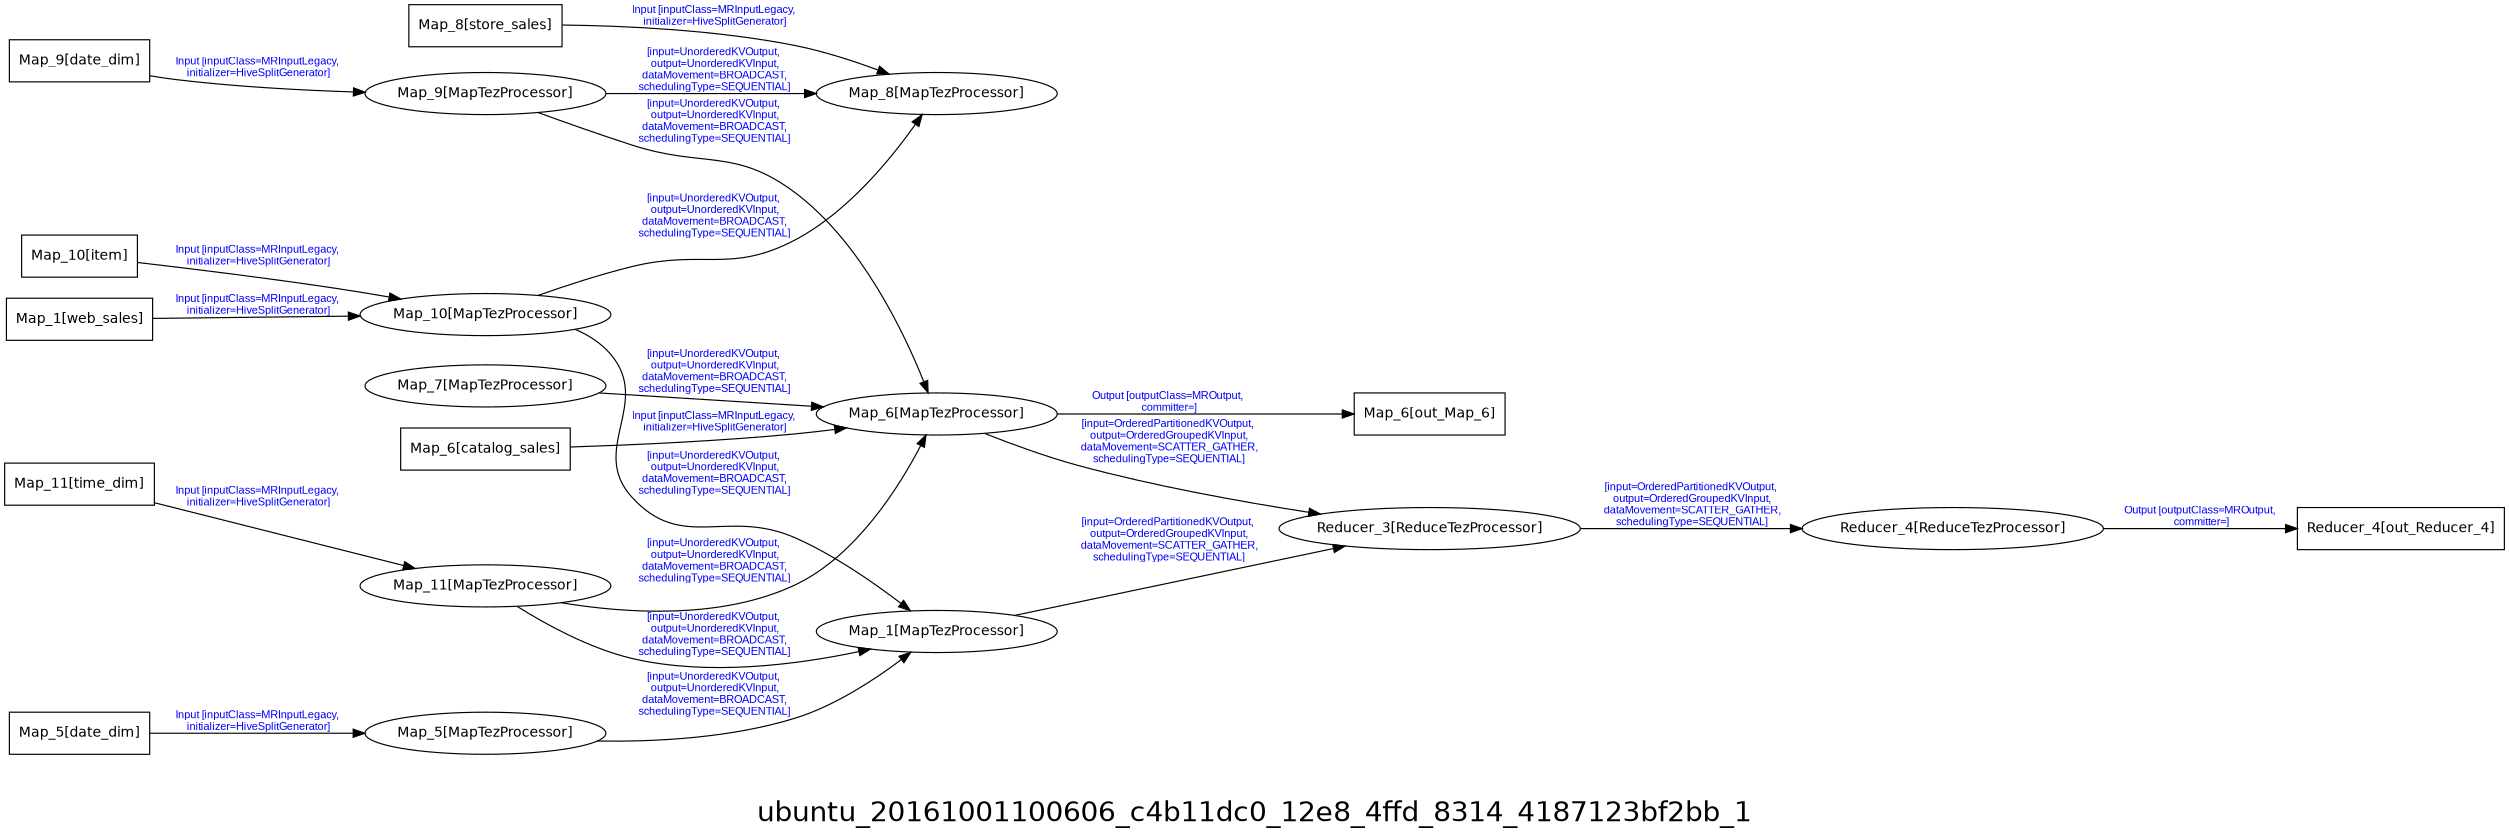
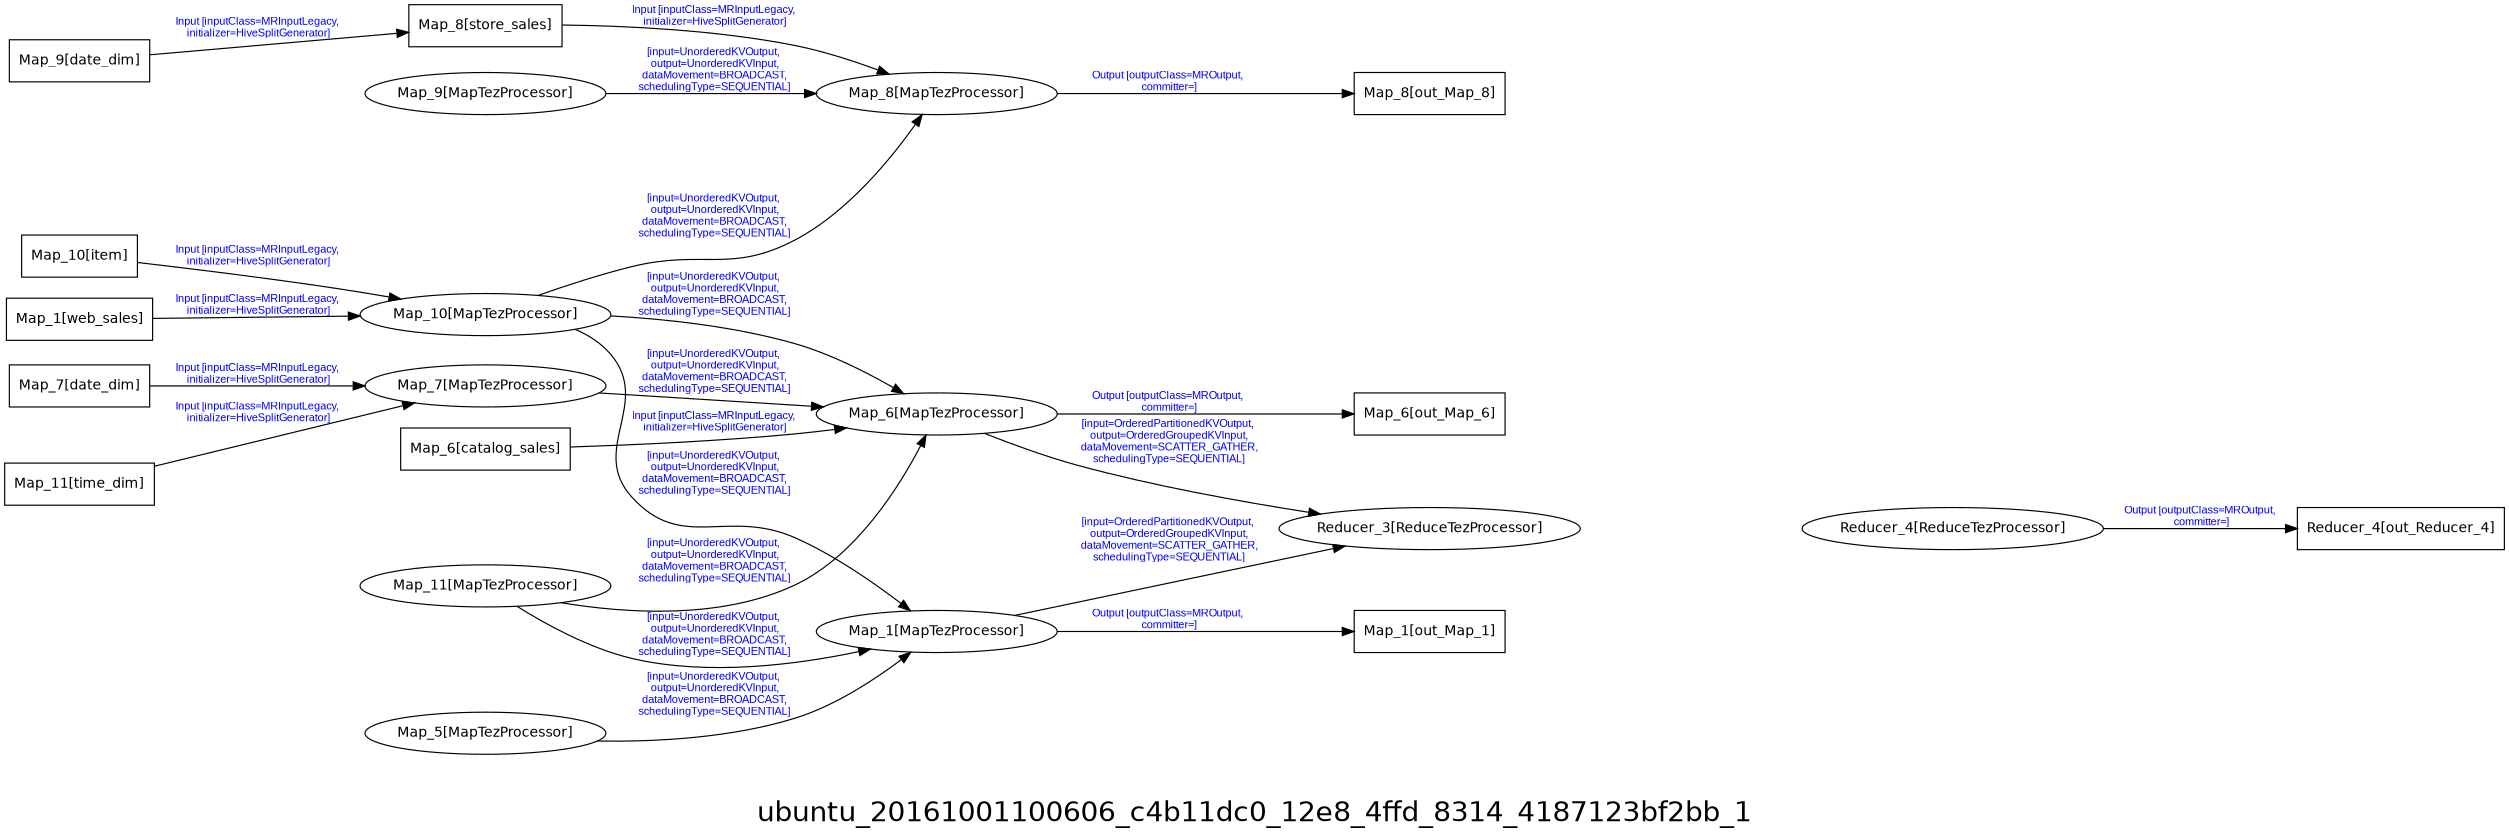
edge "Map_9[date_dim]" -> "Map_9[MapTezProcessor]": now "Map_9[date_dim]" -> "Map_8[store_sales]"
node "Map_8[out_Map_8]": added
edge "Map_9[MapTezProcessor]" -> "Map_6[MapTezProcessor]": now "Map_10[MapTezProcessor]" -> "Map_6[MapTezProcessor]"
node "Map_7[date_dim]": added
edge "Reducer_3[ReduceTezProcessor]" -> "Reducer_4[ReduceTezProcessor]": removed, label "[input=OrderedPartitionedKVOutput, output=OrderedGroupedKVInput, dataMovement=SCATTER_GATHER, schedulingType=SEQUENTIAL]"
edge "Map_11[time_dim]" -> "Map_11[MapTezProcessor]": now "Map_11[time_dim]" -> "Map_7[MapTezProcessor]"
node "Map_1[out_Map_1]": added
node "Map_5[date_dim]": removed
